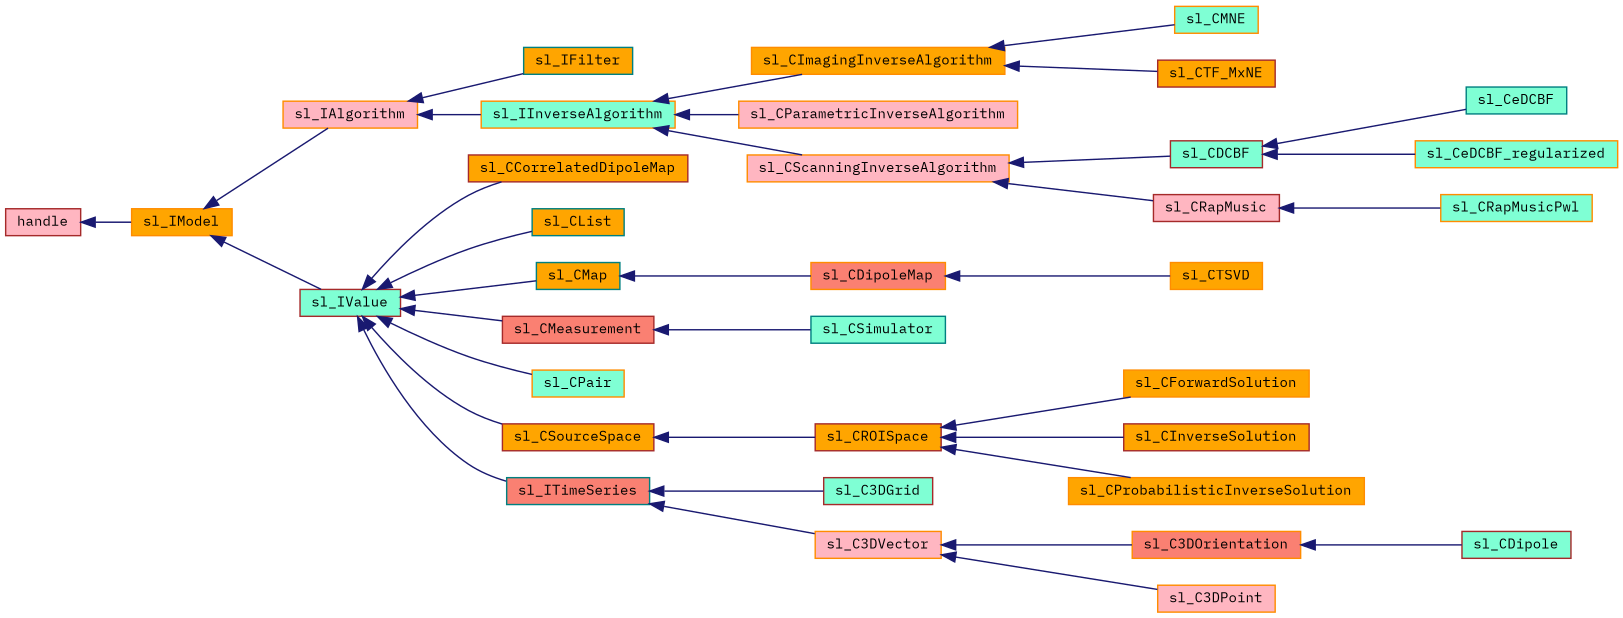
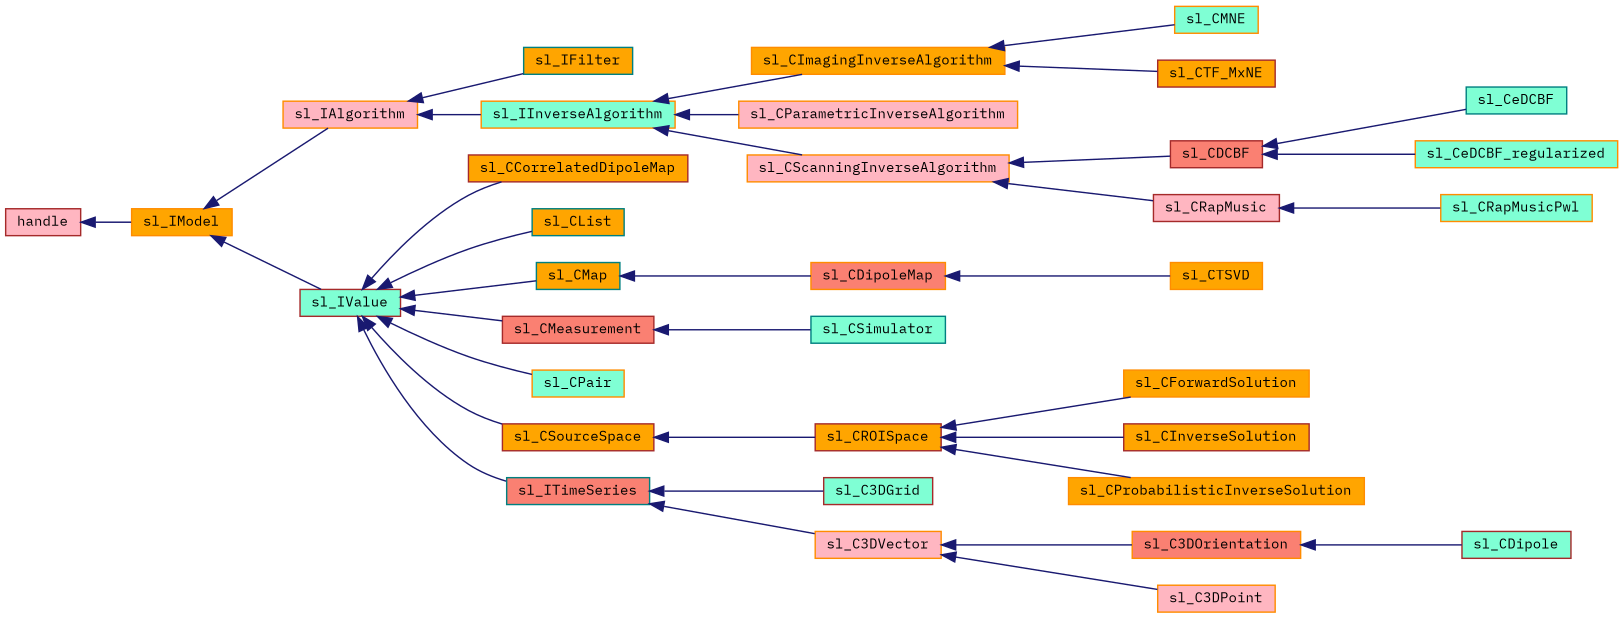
node "sl_CDCBF": fillcolor aquamarine -> salmon
